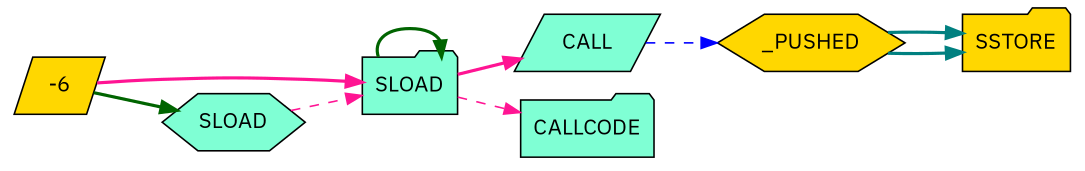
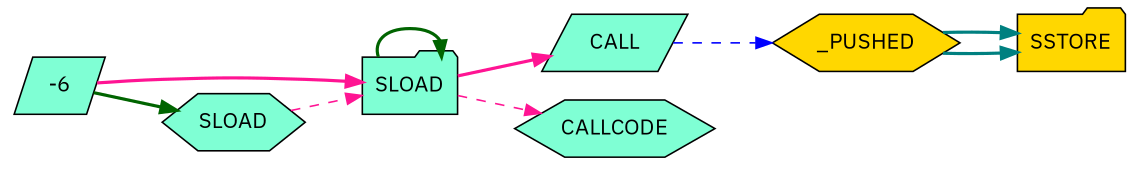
node "-6": fillcolor gold -> aquamarine
node "CALLCODE": shape folder -> hexagon
